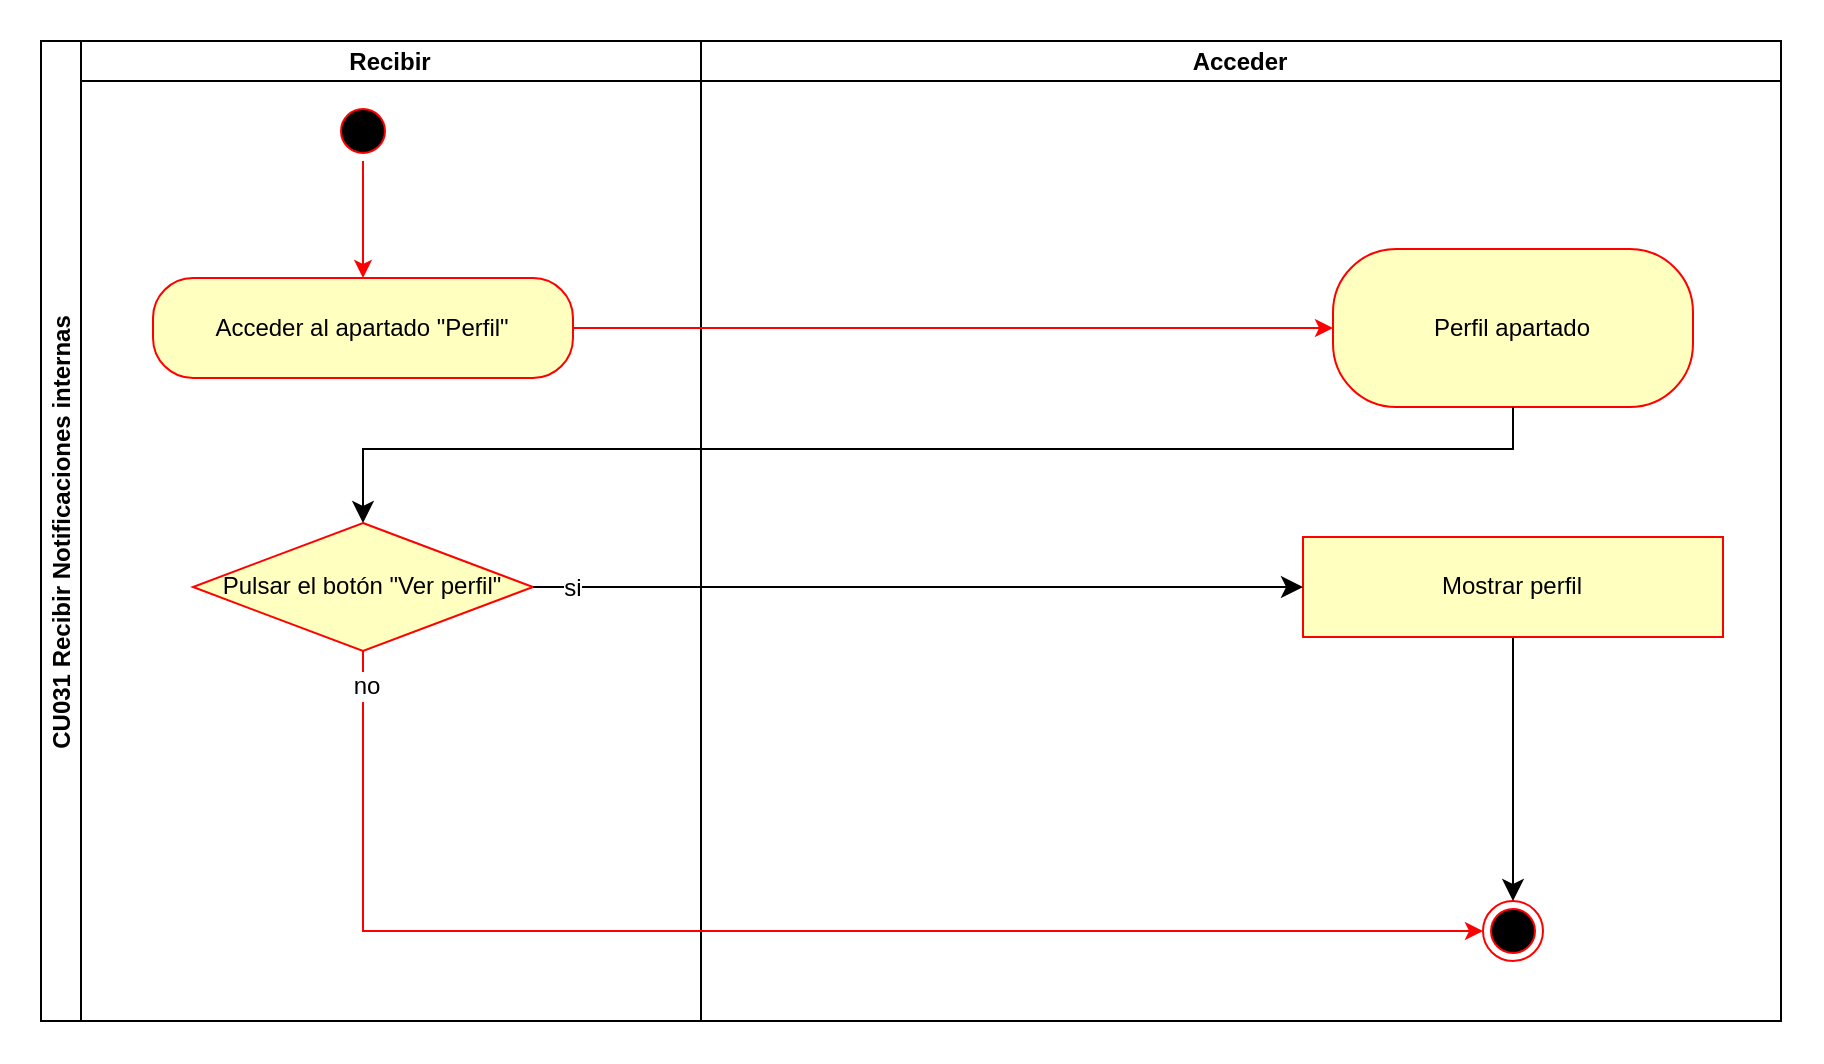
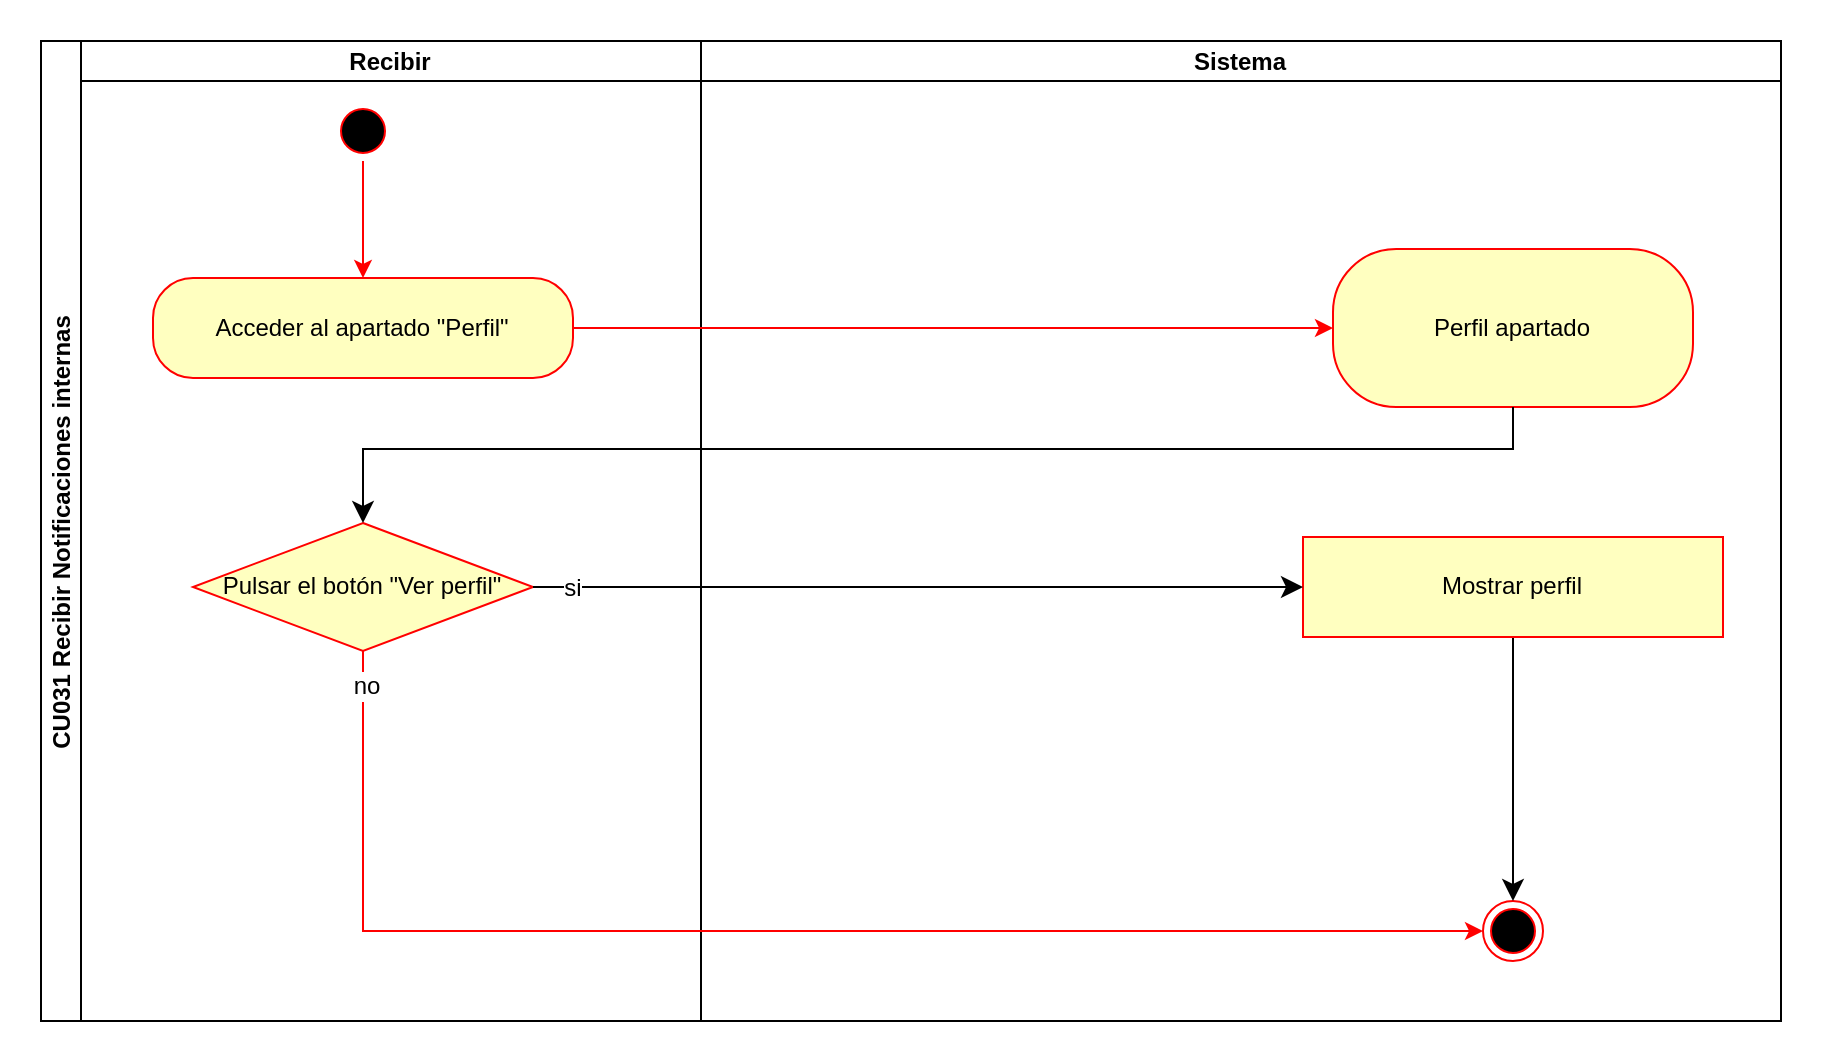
node "Acceder": label "Acceder" -> "Sistema"
